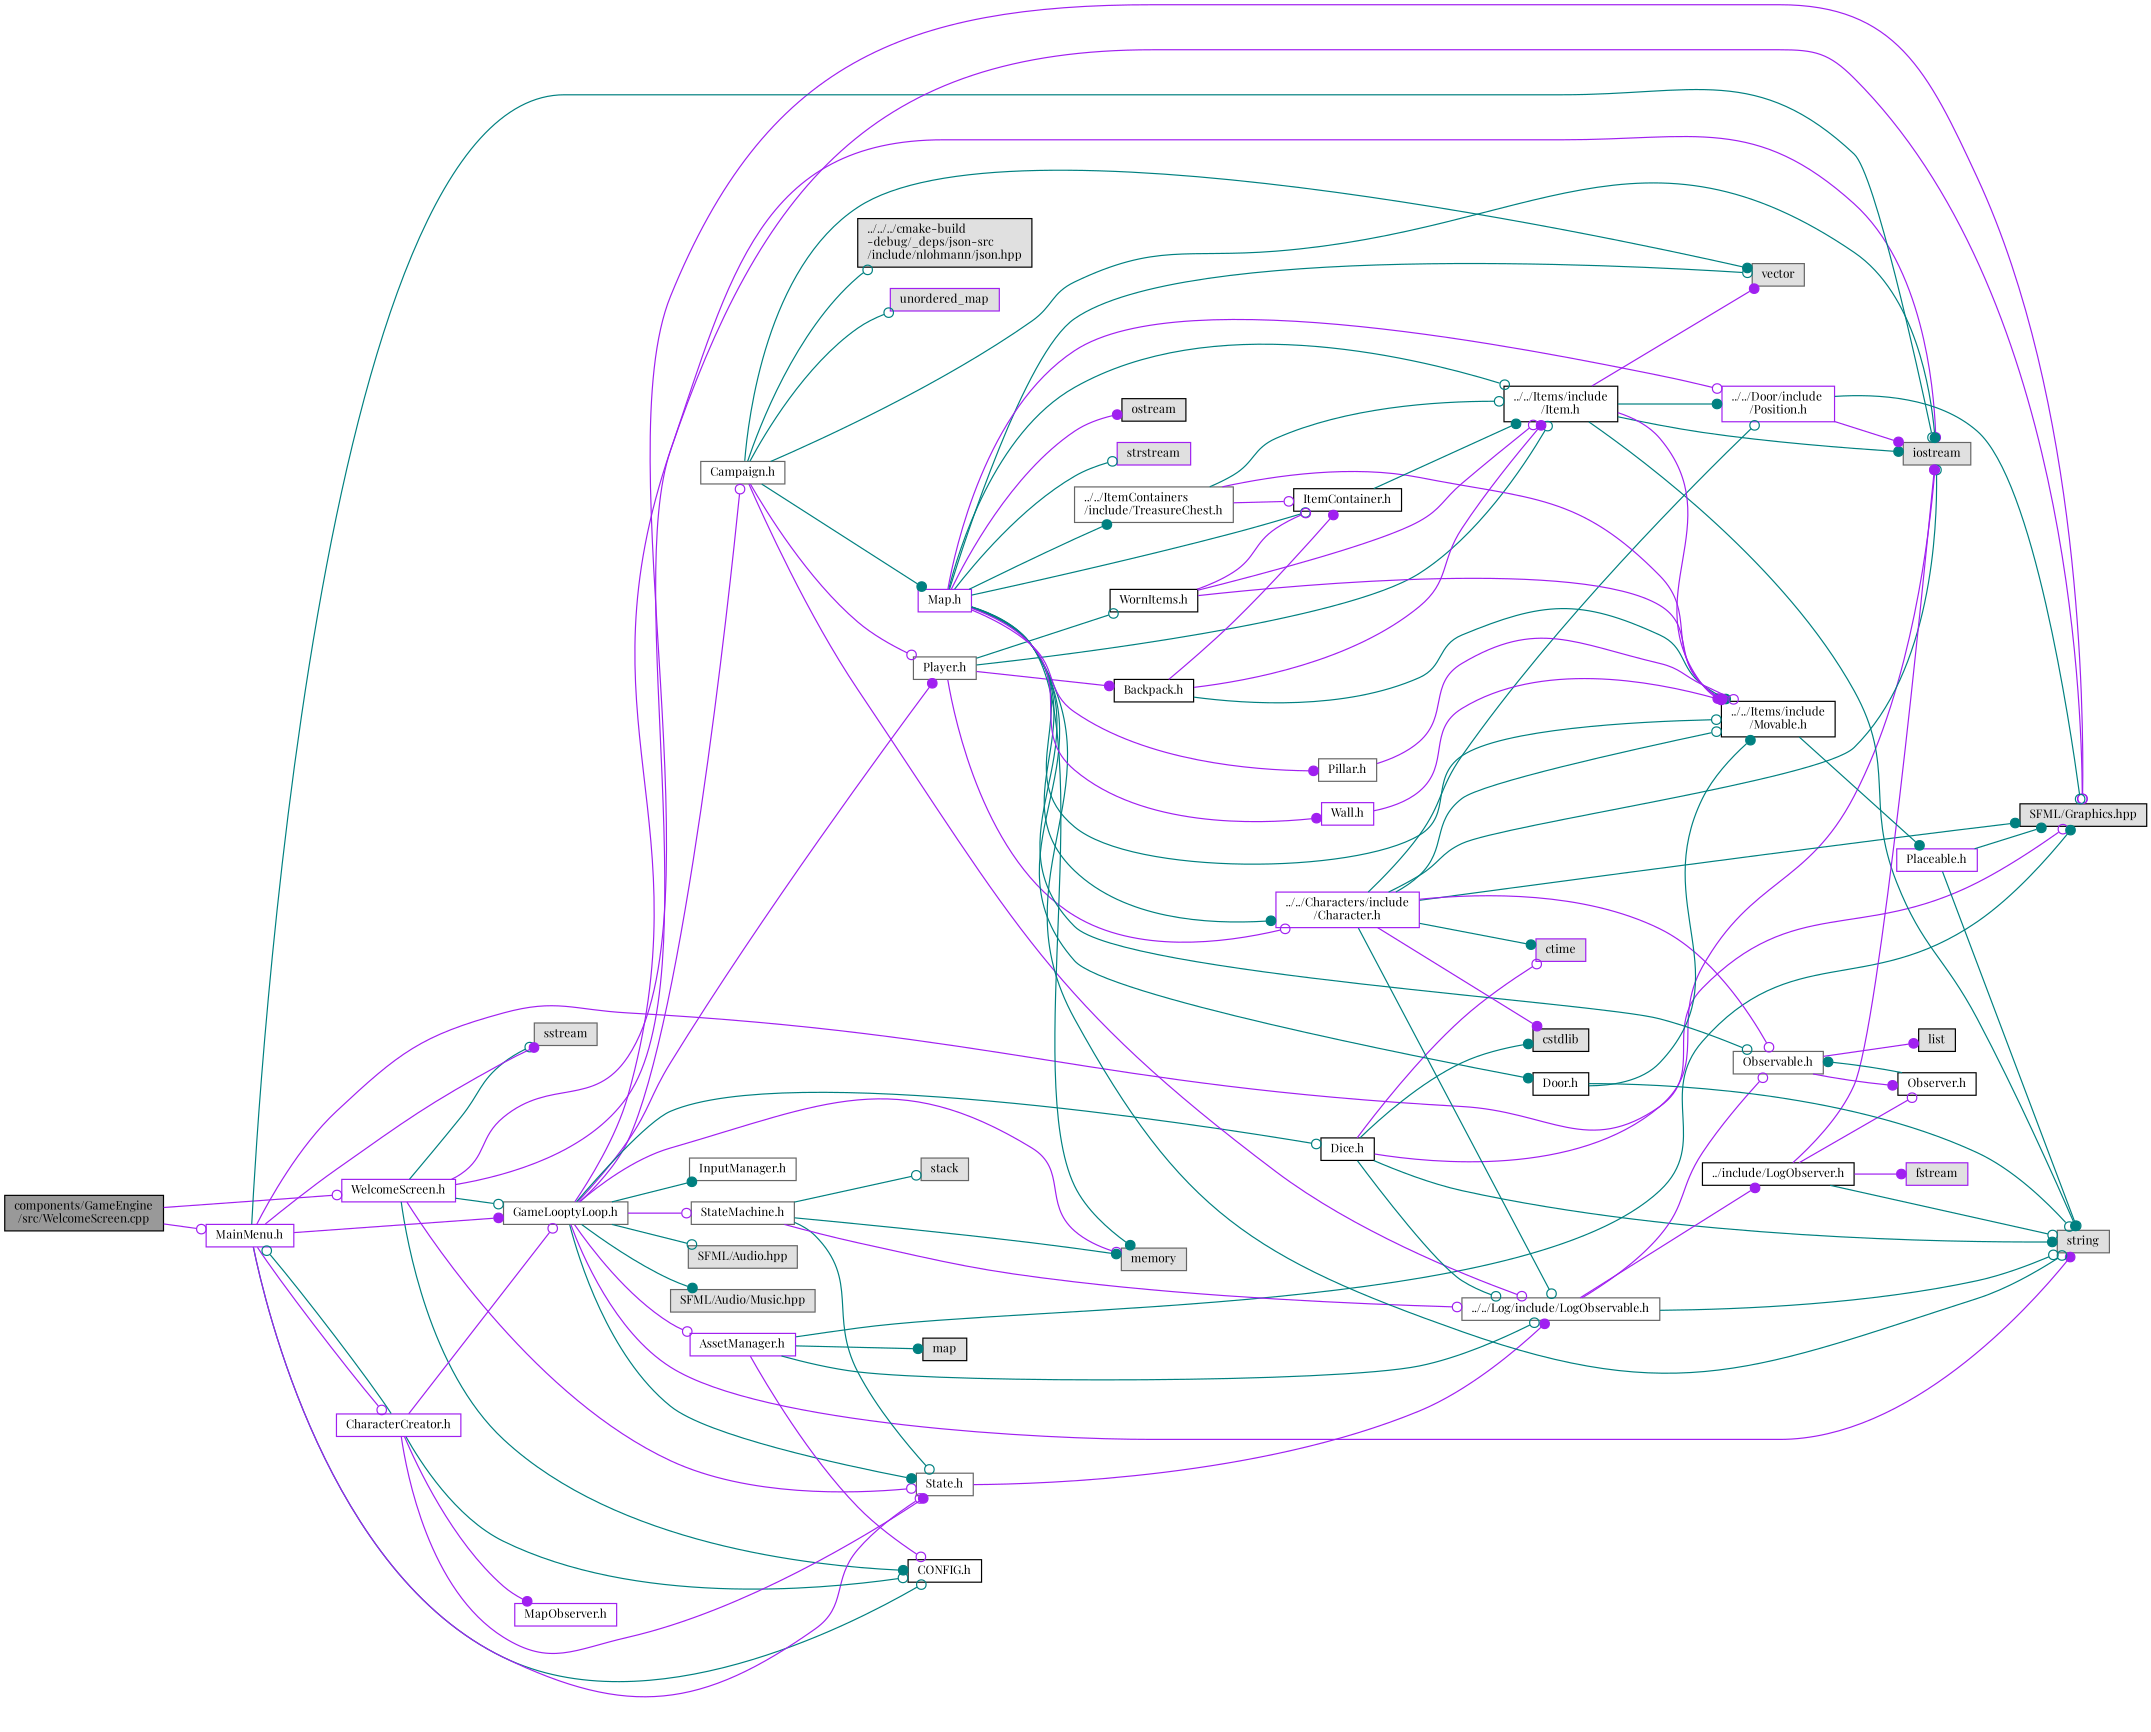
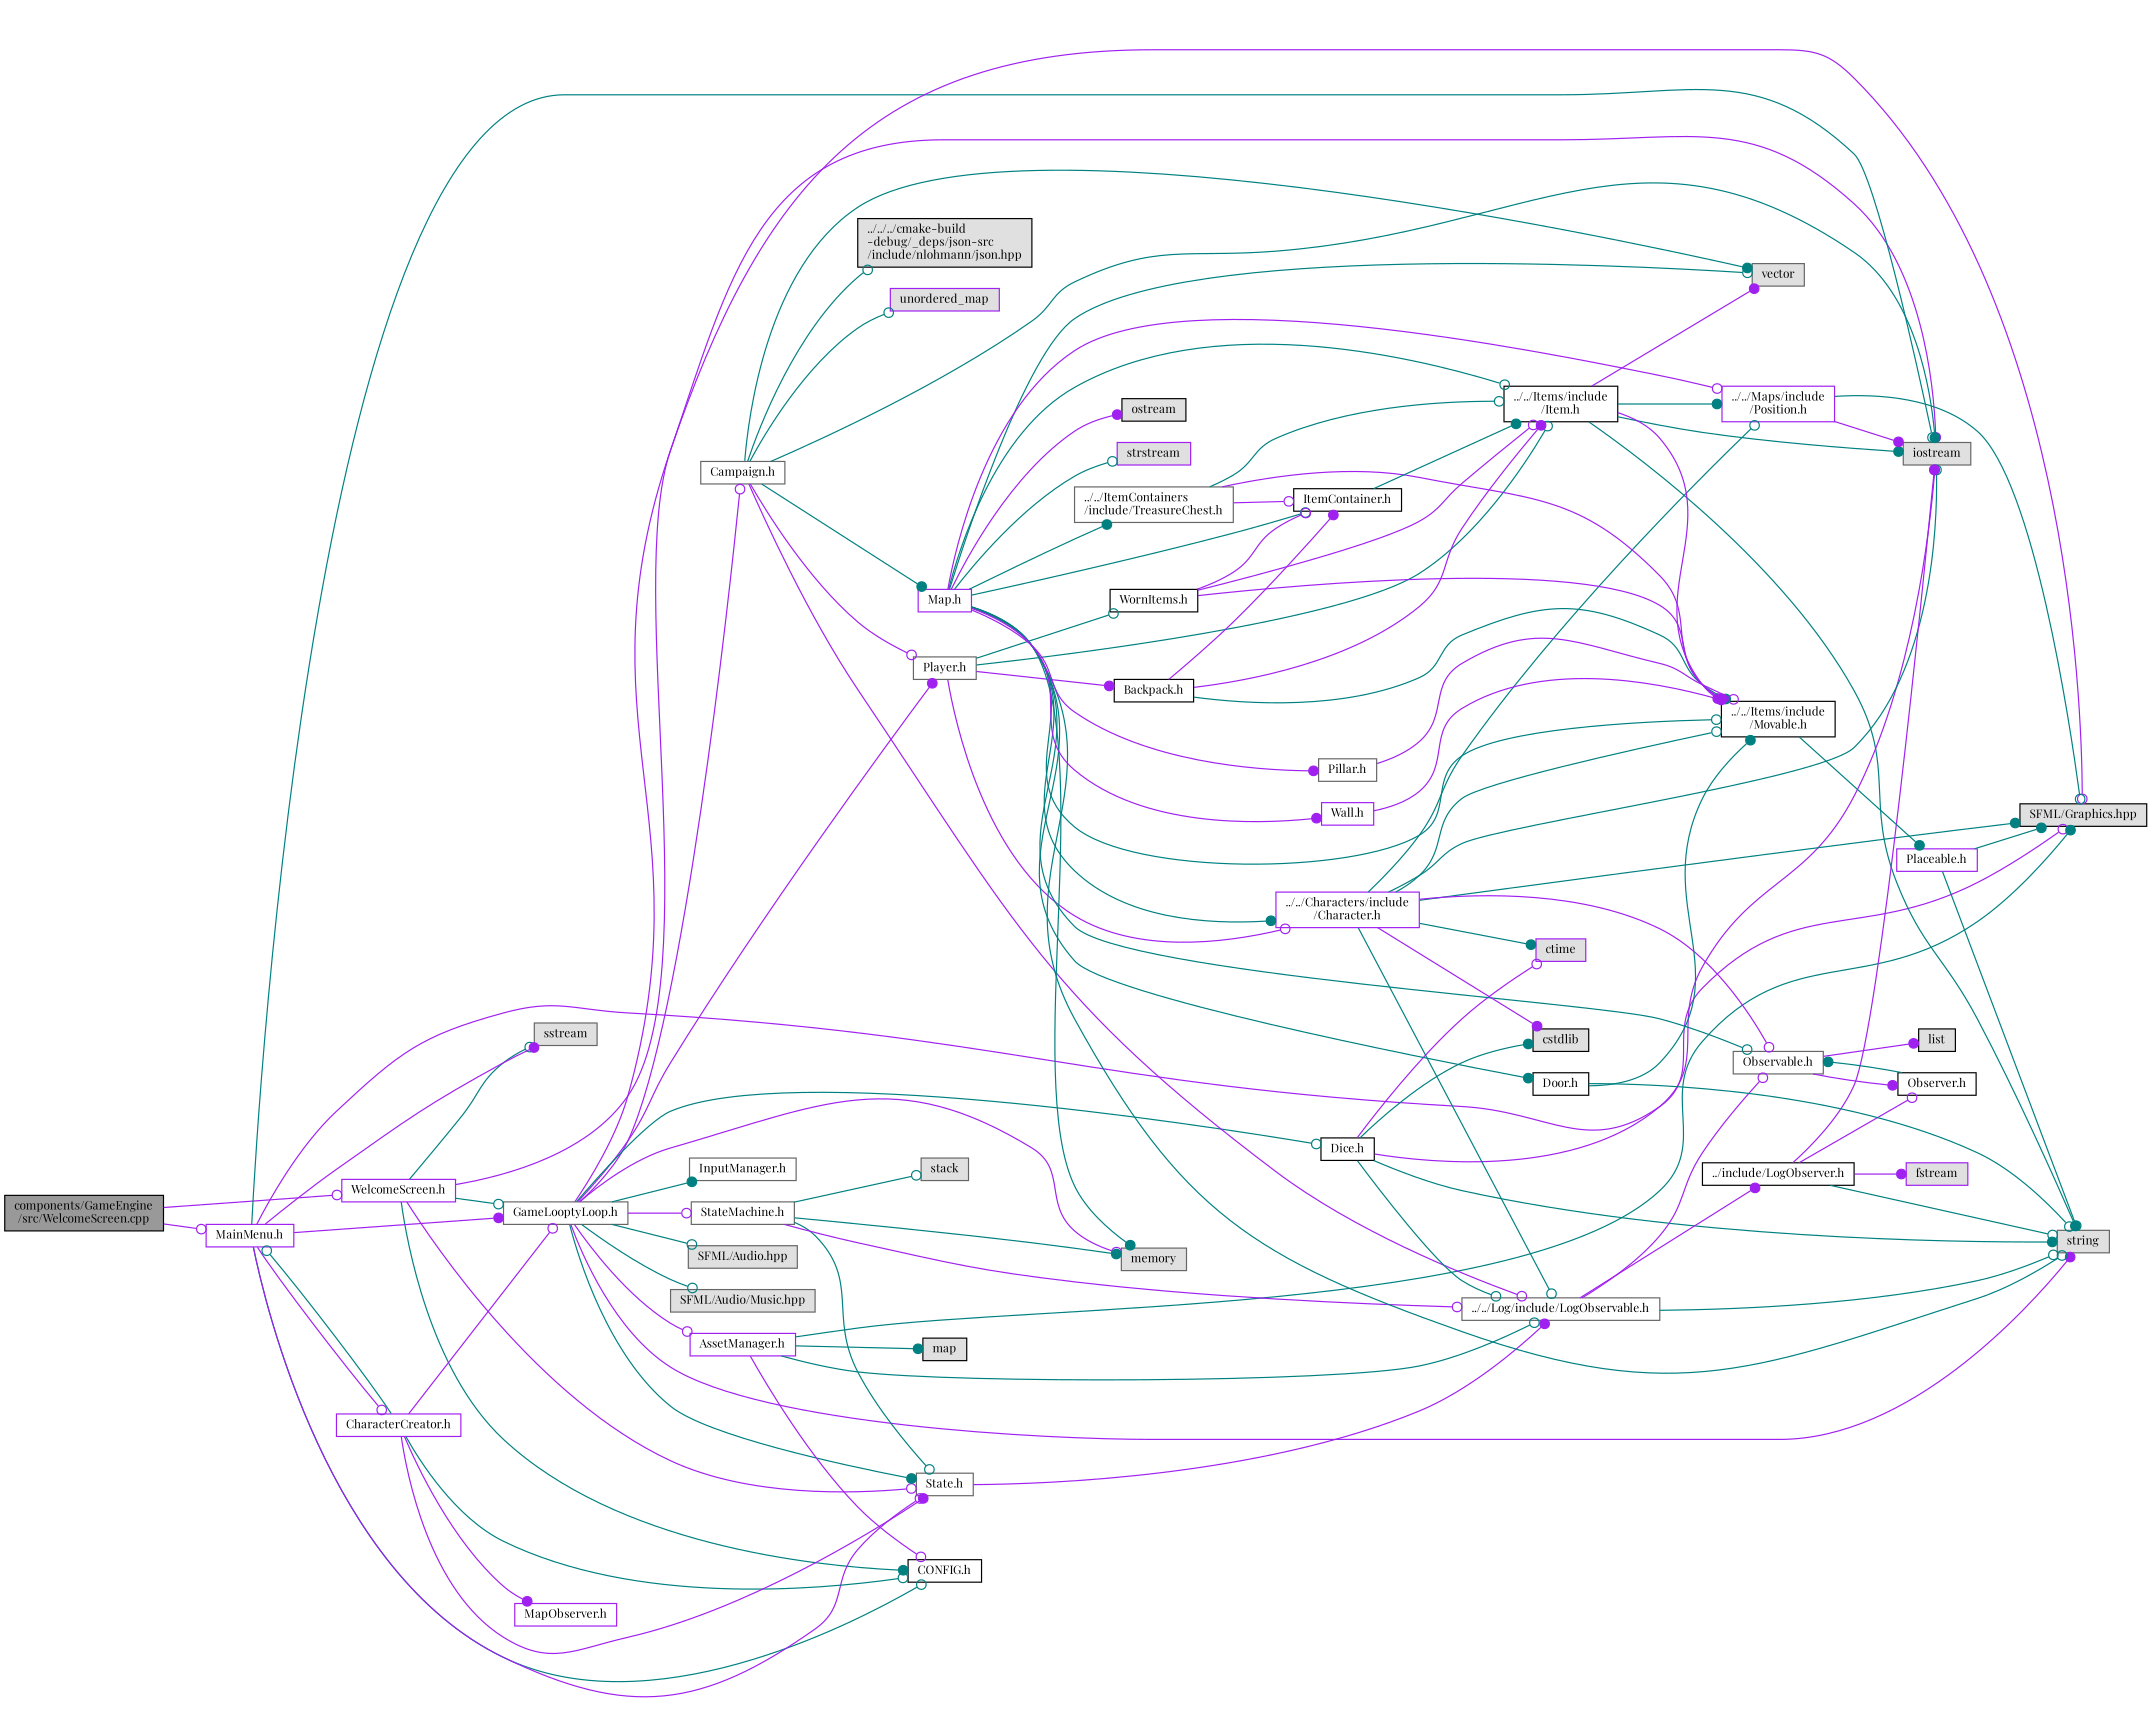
edge "WelcomeScreen.h" -> "SFML/Graphics.hpp": removed
node "../../Door/include /Position.h": label "../../Door/include /Position.h" -> "../../Maps/include /Position.h"
edge "GameLooptyLoop.h" -> "SFML/Audio/Music.hpp": arrowhead dot -> odot
